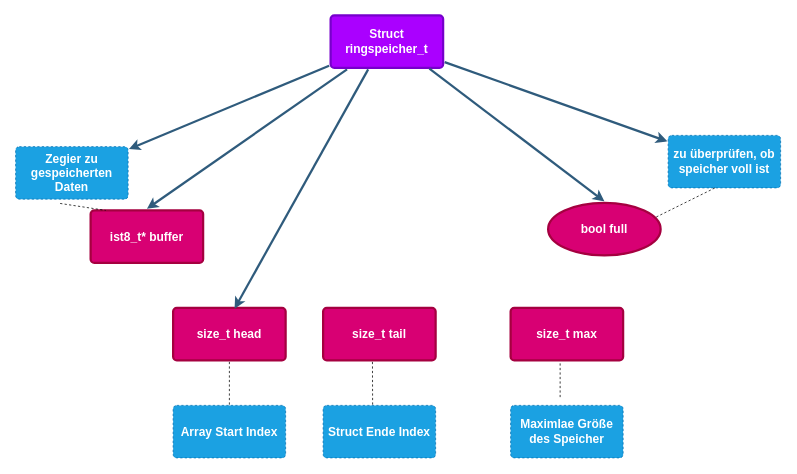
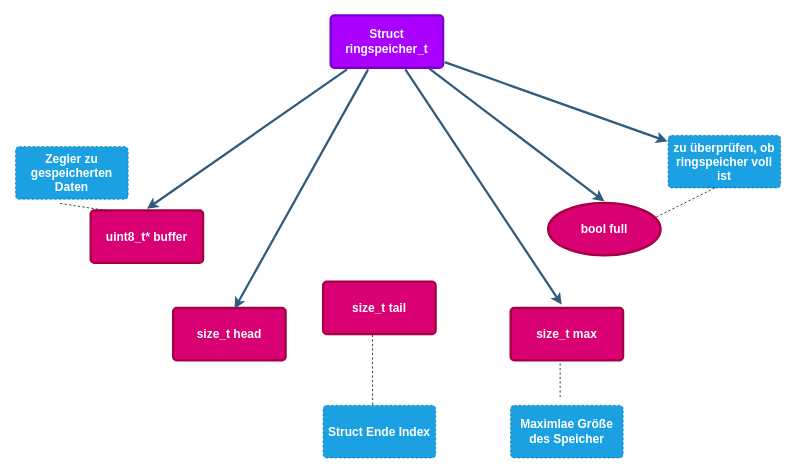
edge "Struct ringspeicher_t" -> "Zegier zu gespeicherten Daten": now "Struct ringspeicher_t" -> "size_t max"
node "zu überprüfen, ob speicher voll ist": label "zu überprüfen, ob speicher voll ist" -> "zu überprüfen, ob ringspeicher voll ist"
node "ist8_t* buffer": label "ist8_t* buffer" -> "uint8_t* buffer"
node "size_t tail": moved (379, 334) -> (379, 308)
edge "size_t head" -- "Array Start Index": removed
node "Array Start Index": removed
